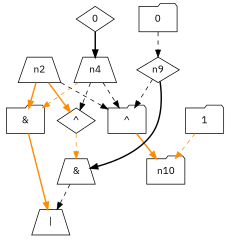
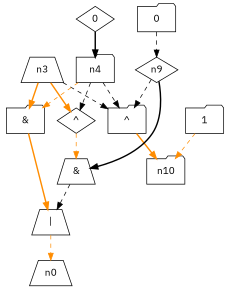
node "n2": label "n2" -> "n3"
node "n4": shape trapezium -> folder
node "n0": added
